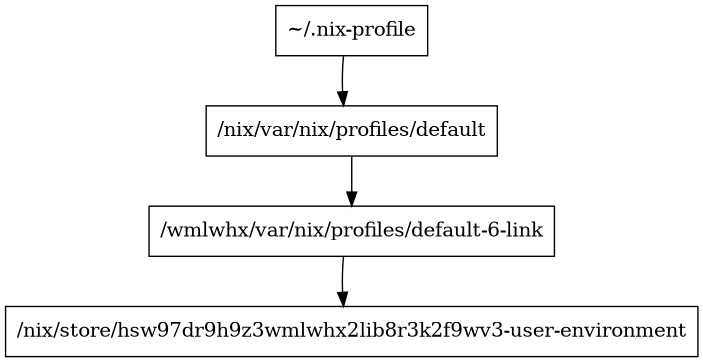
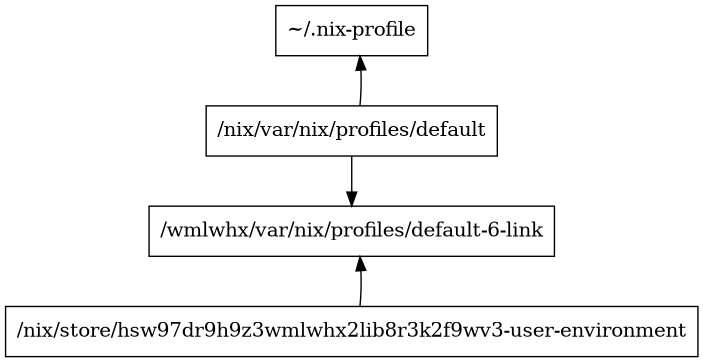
edge "~/.nix-profile" -> "/nix/var/nix/profiles/default": reversed
edge "/wmlwhx/var/nix/profiles/default-6-link" -> "/nix/store/hsw97dr9h9z3wmlwhx2lib8r3k2f9wv3-user-environment": reversed
